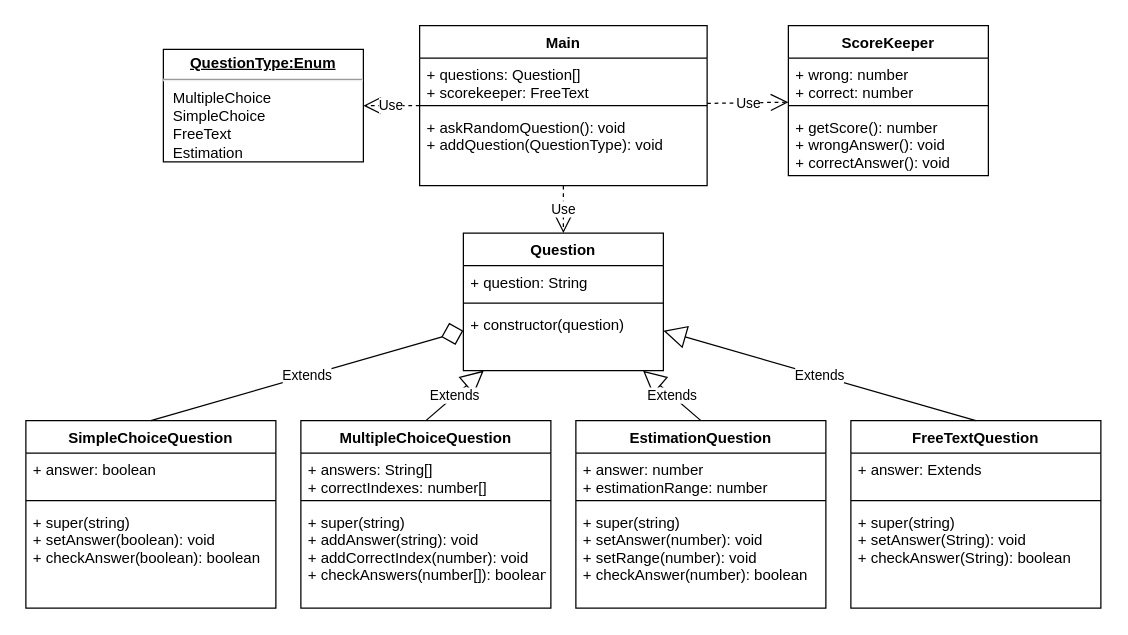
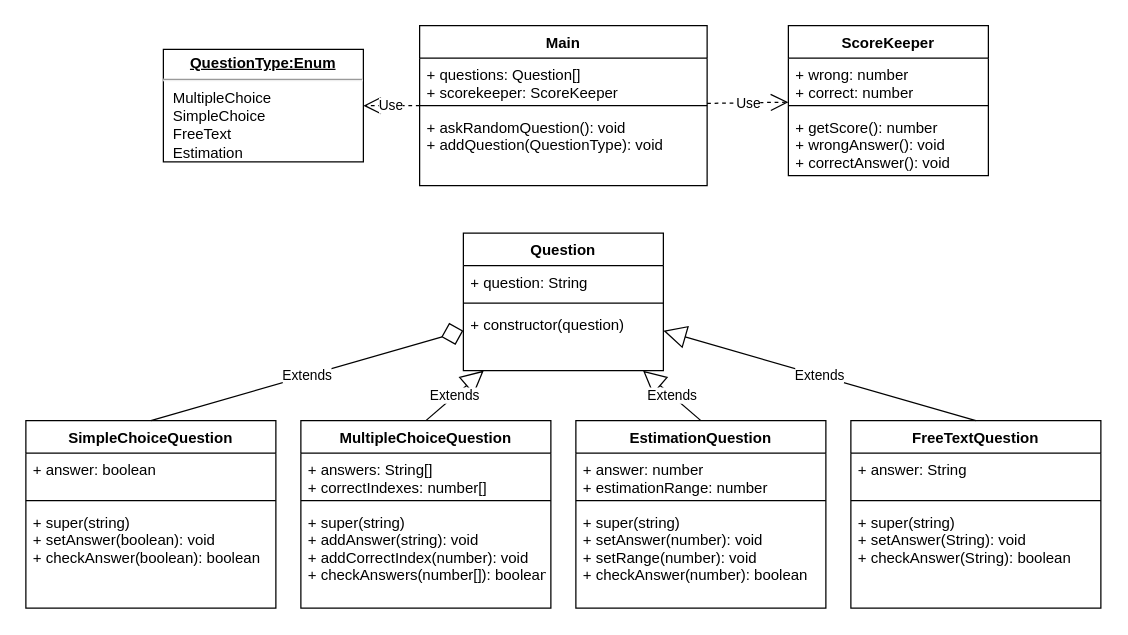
node "+ questions: Question[] + scorekeeper: FreeText": label "+ questions: Question[] + scorekeeper: FreeText" -> "+ questions: Question[] + scorekeeper: ScoreKeeper"
edge "Main" -> "Question": removed, label "Use"
node "+ answer: Extends": label "+ answer: Extends" -> "+ answer: String"
